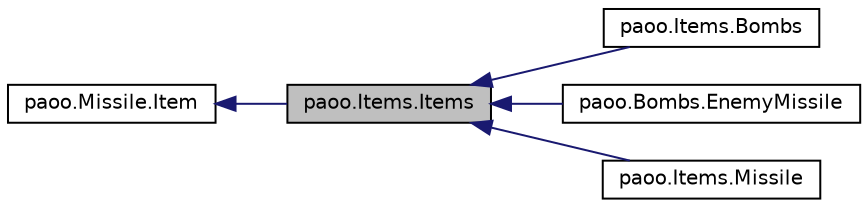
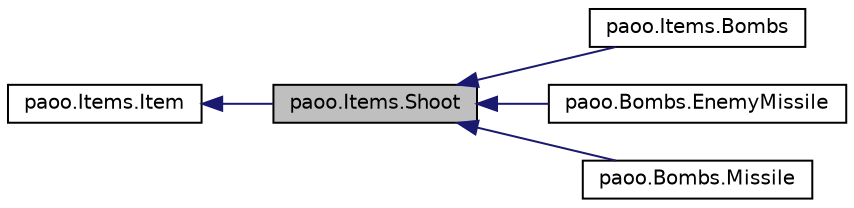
node "paoo.Missile.Item": label "paoo.Missile.Item" -> "paoo.Items.Item"
node "paoo.Items.Items": label "paoo.Items.Items" -> "paoo.Items.Shoot"
node "paoo.Items.Missile": label "paoo.Items.Missile" -> "paoo.Bombs.Missile"
